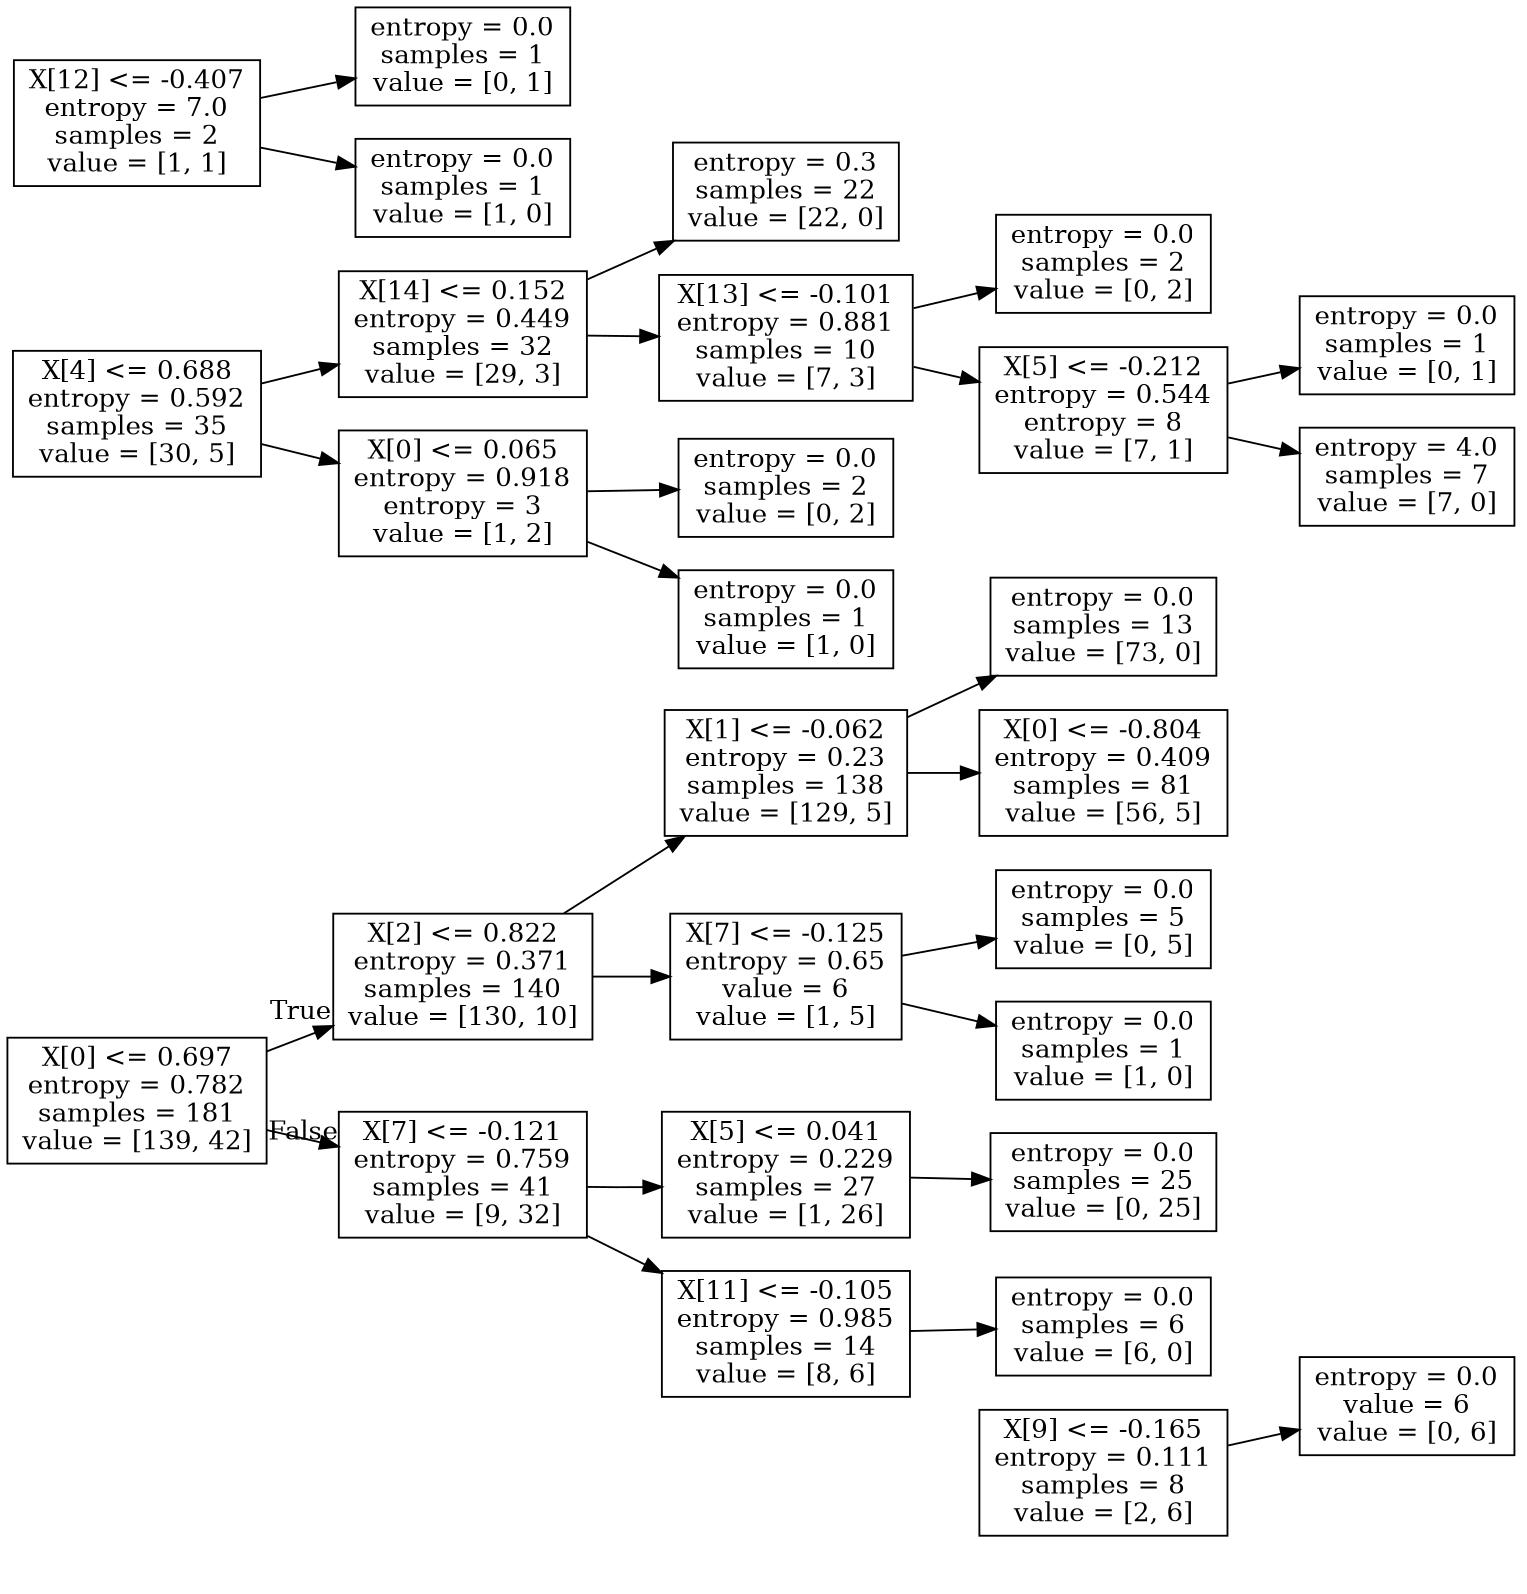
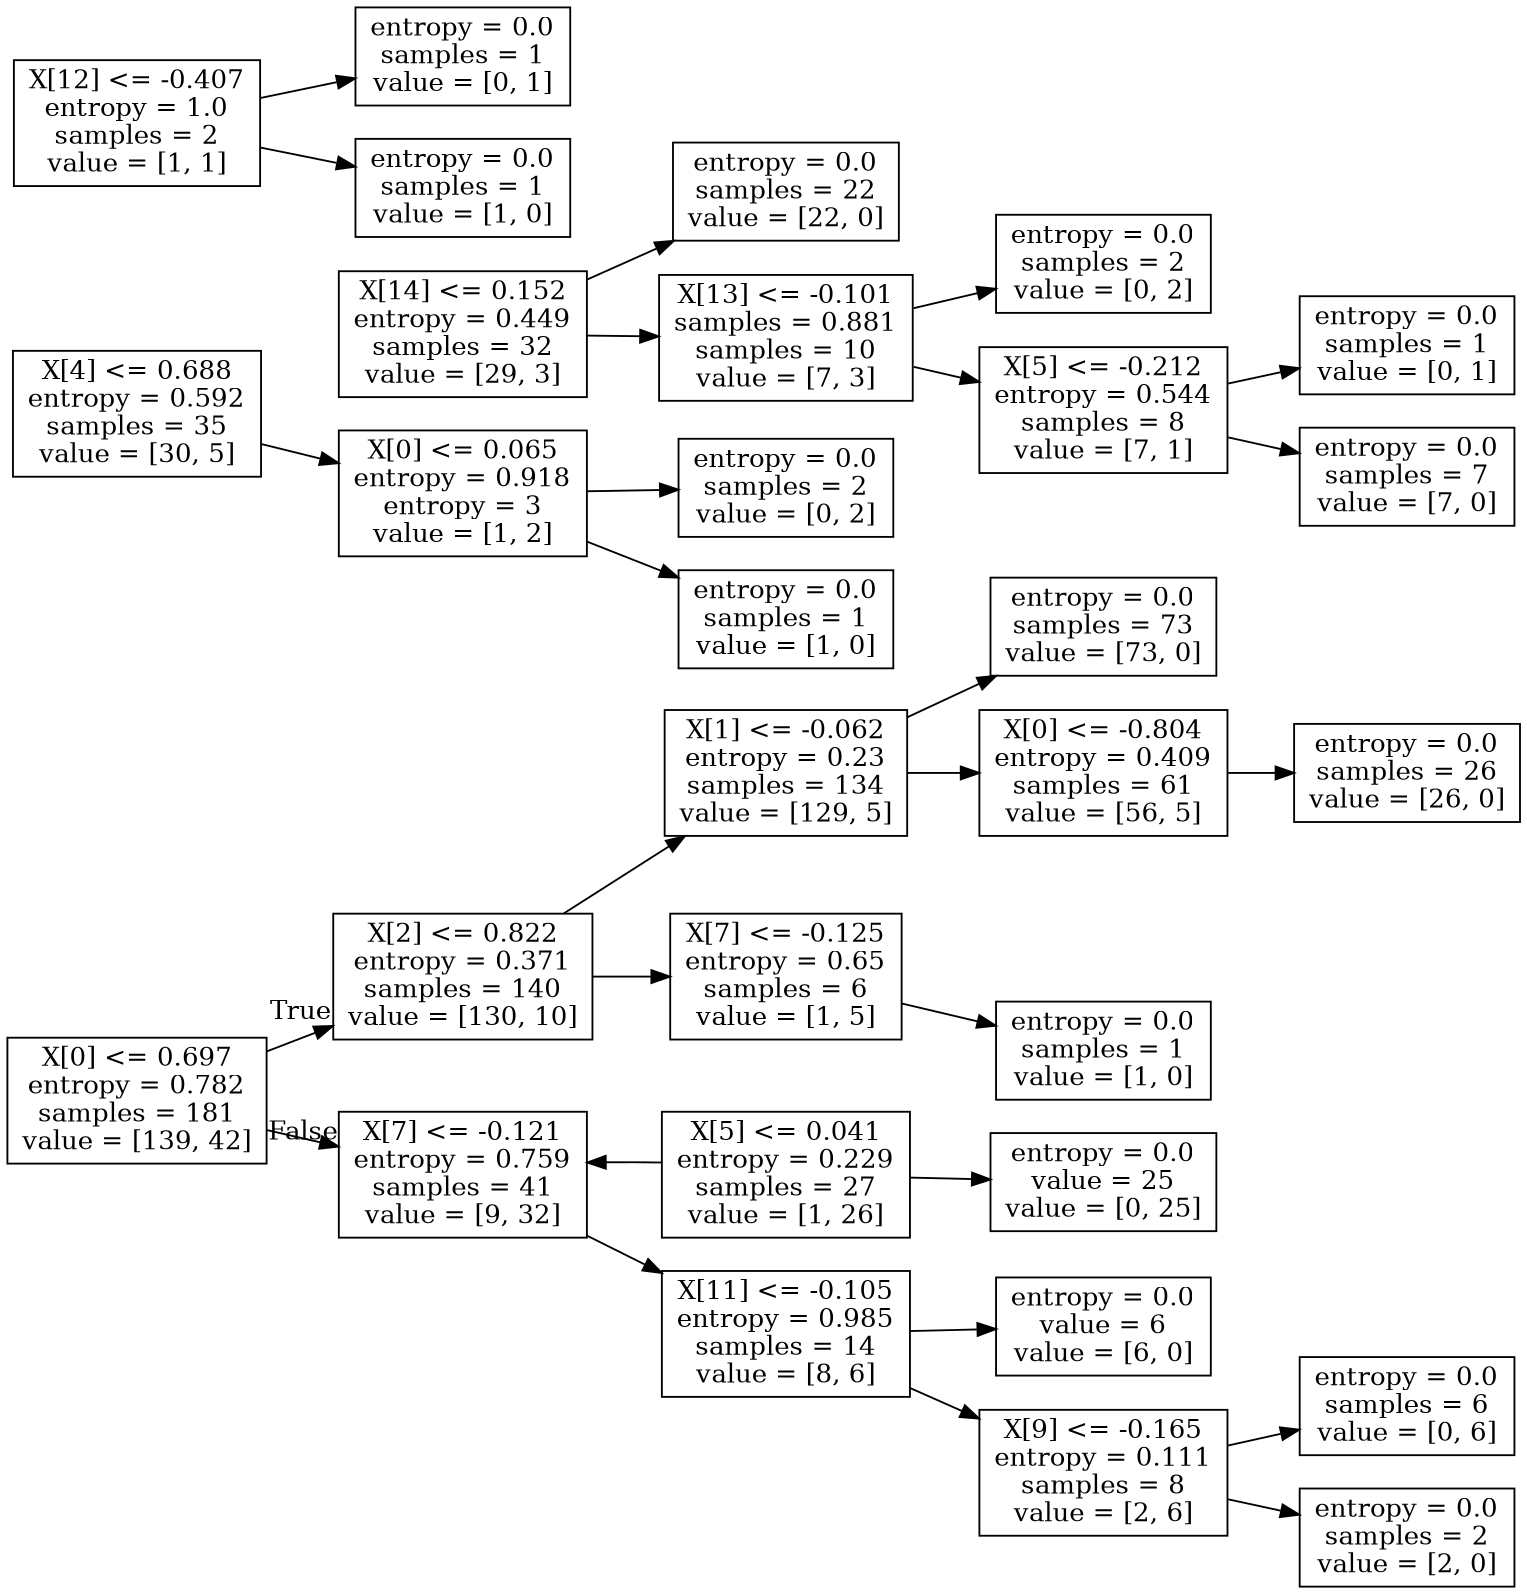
node "X[12] <= -0.407 entropy = 7.0 samples = 2 value = [1, 1]": label "X[12] <= -0.407 entropy = 7.0 samples = 2 value = [1, 1]" -> "X[12] <= -0.407 entropy = 1.0 samples = 2 value = [1, 1]"
node "entropy = 0.3 samples = 22 value = [22, 0]": label "entropy = 0.3 samples = 22 value = [22, 0]" -> "entropy = 0.0 samples = 22 value = [22, 0]"
node "X[13] <= -0.101 entropy = 0.881 samples = 10 value = [7, 3]": label "X[13] <= -0.101 entropy = 0.881 samples = 10 value = [7, 3]" -> "X[13] <= -0.101 samples = 0.881 samples = 10 value = [7, 3]"
edge "X[4] <= 0.688 entropy = 0.592 samples = 35 value = [30, 5]" -> "X[14] <= 0.152 entropy = 0.449 samples = 32 value = [29, 3]": removed
node "X[5] <= -0.212 entropy = 0.544 entropy = 8 value = [7, 1]": label "X[5] <= -0.212 entropy = 0.544 entropy = 8 value = [7, 1]" -> "X[5] <= -0.212 entropy = 0.544 samples = 8 value = [7, 1]"
node "entropy = 4.0 samples = 7 value = [7, 0]": label "entropy = 4.0 samples = 7 value = [7, 0]" -> "entropy = 0.0 samples = 7 value = [7, 0]"
node "entropy = 0.0 samples = 13 value = [73, 0]": label "entropy = 0.0 samples = 13 value = [73, 0]" -> "entropy = 0.0 samples = 73 value = [73, 0]"
node "X[1] <= -0.062 entropy = 0.23 samples = 138 value = [129, 5]": label "X[1] <= -0.062 entropy = 0.23 samples = 138 value = [129, 5]" -> "X[1] <= -0.062 entropy = 0.23 samples = 134 value = [129, 5]"
node "X[0] <= -0.804 entropy = 0.409 samples = 81 value = [56, 5]": label "X[0] <= -0.804 entropy = 0.409 samples = 81 value = [56, 5]" -> "X[0] <= -0.804 entropy = 0.409 samples = 61 value = [56, 5]"
node "entropy = 0.0 samples = 26 value = [26, 0]": added
node "entropy = 0.0 samples = 5 value = [0, 5]": removed
node "X[7] <= -0.125 entropy = 0.65 value = 6 value = [1, 5]": label "X[7] <= -0.125 entropy = 0.65 value = 6 value = [1, 5]" -> "X[7] <= -0.125 entropy = 0.65 samples = 6 value = [1, 5]"
node "entropy = 0.0 samples = 25 value = [0, 25]": label "entropy = 0.0 samples = 25 value = [0, 25]" -> "entropy = 0.0 value = 25 value = [0, 25]"
edge "X[7] <= -0.121 entropy = 0.759 samples = 41 value = [9, 32]" -> "X[5] <= 0.041 entropy = 0.229 samples = 27 value = [1, 26]": reversed
node "entropy = 0.0 samples = 6 value = [6, 0]": label "entropy = 0.0 samples = 6 value = [6, 0]" -> "entropy = 0.0 value = 6 value = [6, 0]"
edge "X[11] <= -0.105 entropy = 0.985 samples = 14 value = [8, 6]" -> "X[9] <= -0.165 entropy = 0.111 samples = 8 value = [2, 6]": added
node "entropy = 0.0 value = 6 value = [0, 6]": label "entropy = 0.0 value = 6 value = [0, 6]" -> "entropy = 0.0 samples = 6 value = [0, 6]"
node "entropy = 0.0 samples = 2 value = [2, 0]": added
